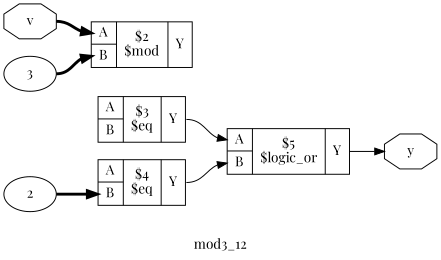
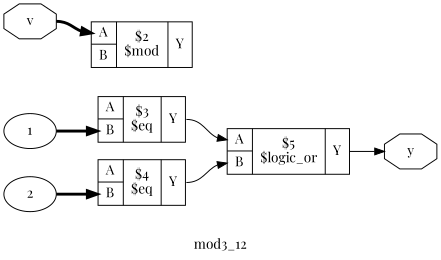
node "3": removed
node "1": added
